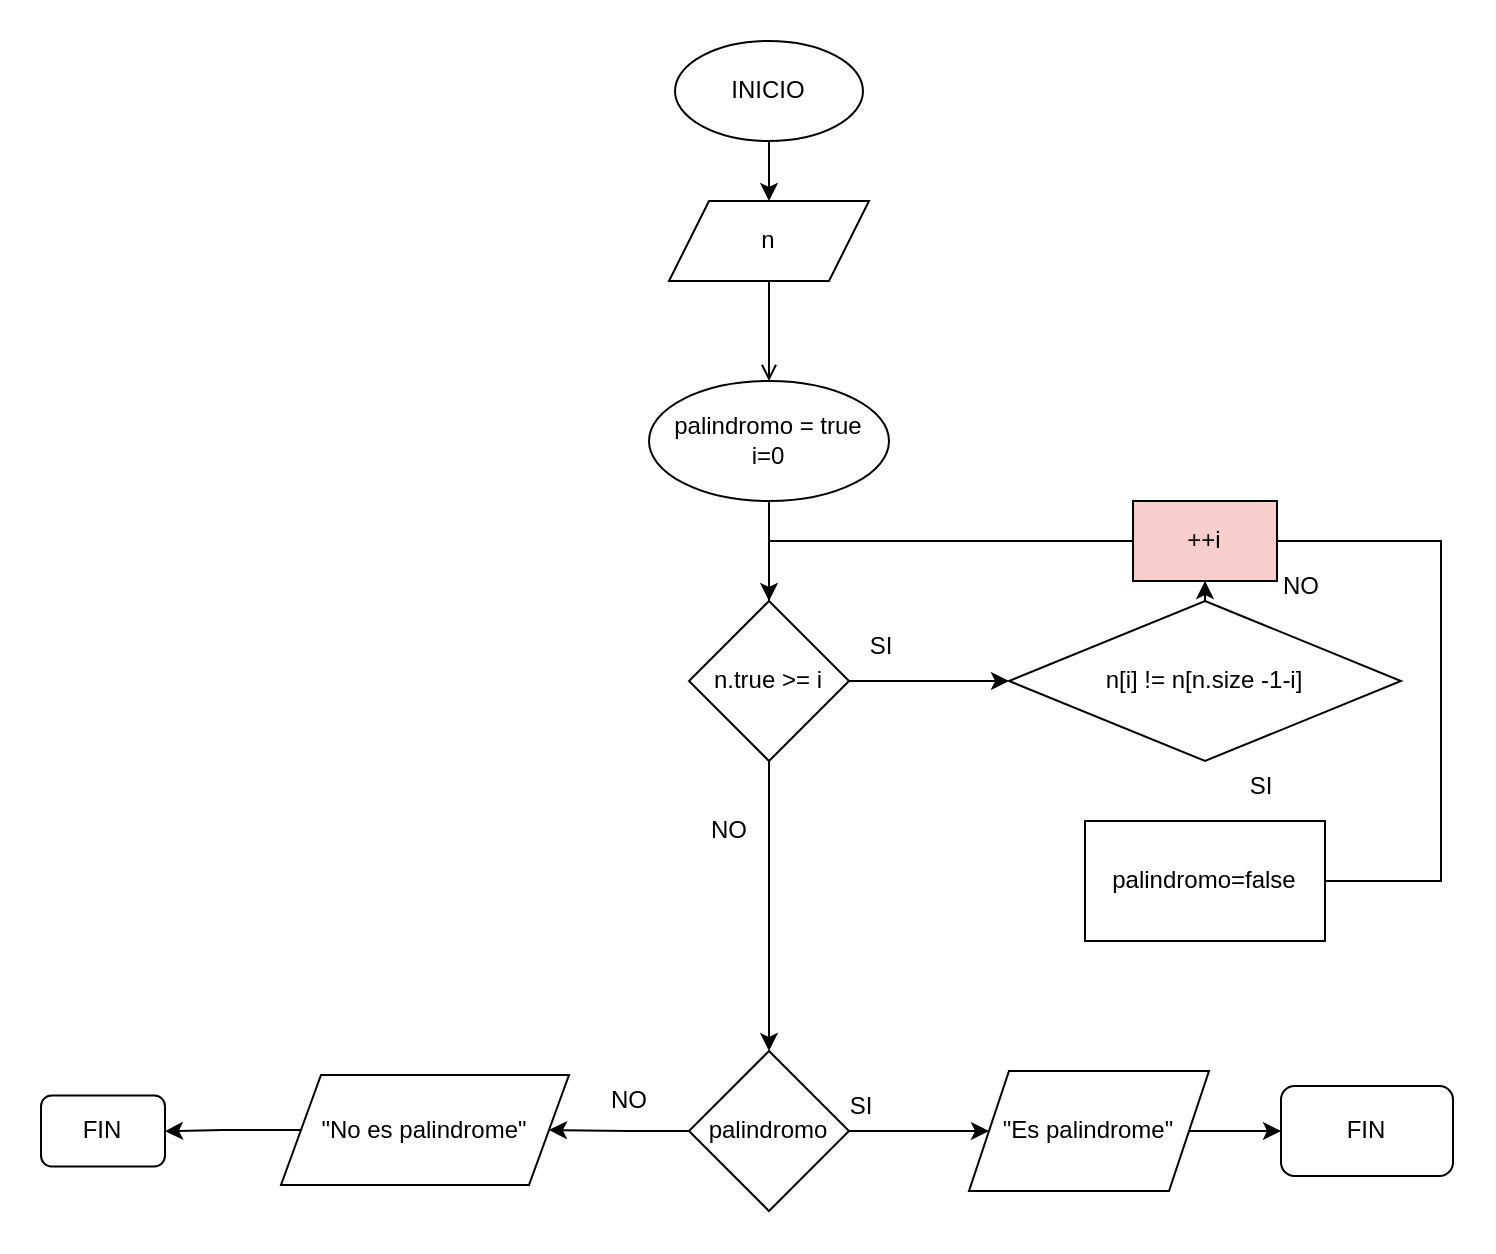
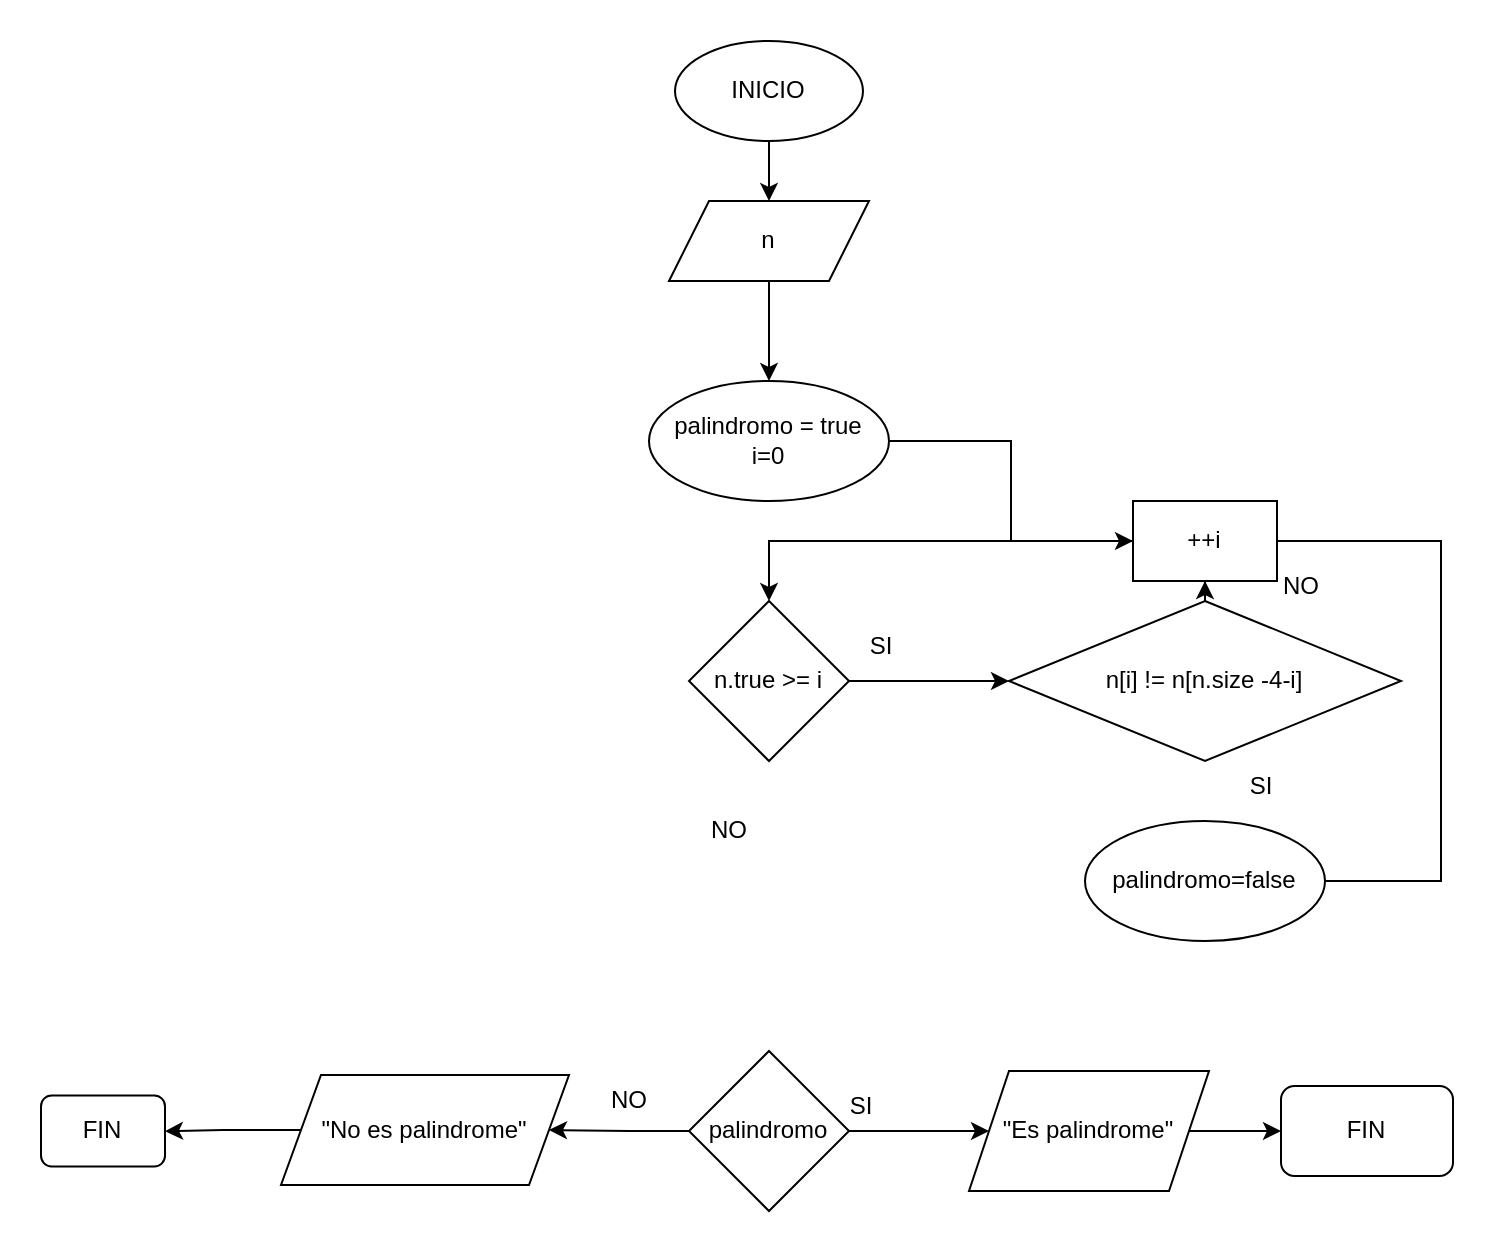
edge "n" -> "palindromo = true i=0": arrowhead open -> classic
edge "palindromo = true i=0" -> "n.true >= i": now "palindromo = true i=0" -> "++i"
edge "n.true >= i" -- "palindromo=false": arrowhead none -> classic
node "++i": fillcolor #f8cecc -> #ffffff
node "n[i] != n[n.size -1-i]": label "n[i] != n[n.size -1-i]" -> "n[i] != n[n.size -4-i]"
node "palindromo=false": shape rectangle -> ellipse
edge "n.true >= i" -> "palindromo": removed
